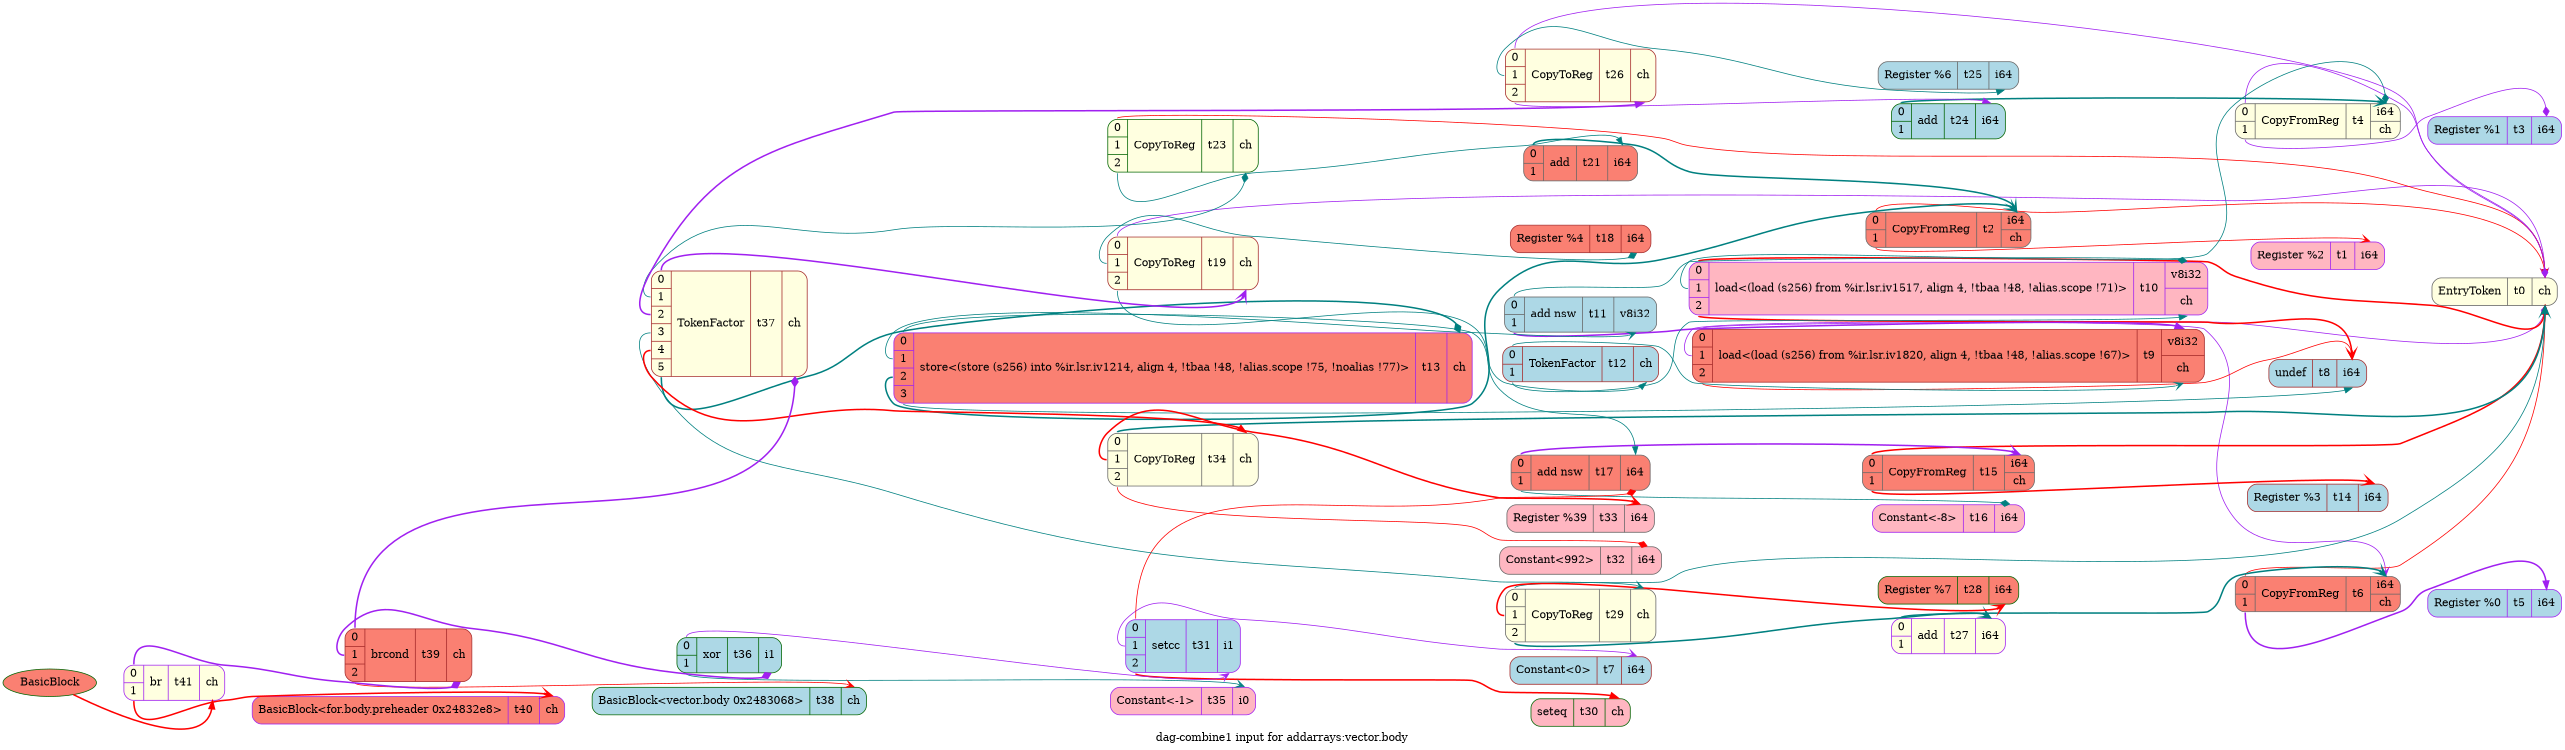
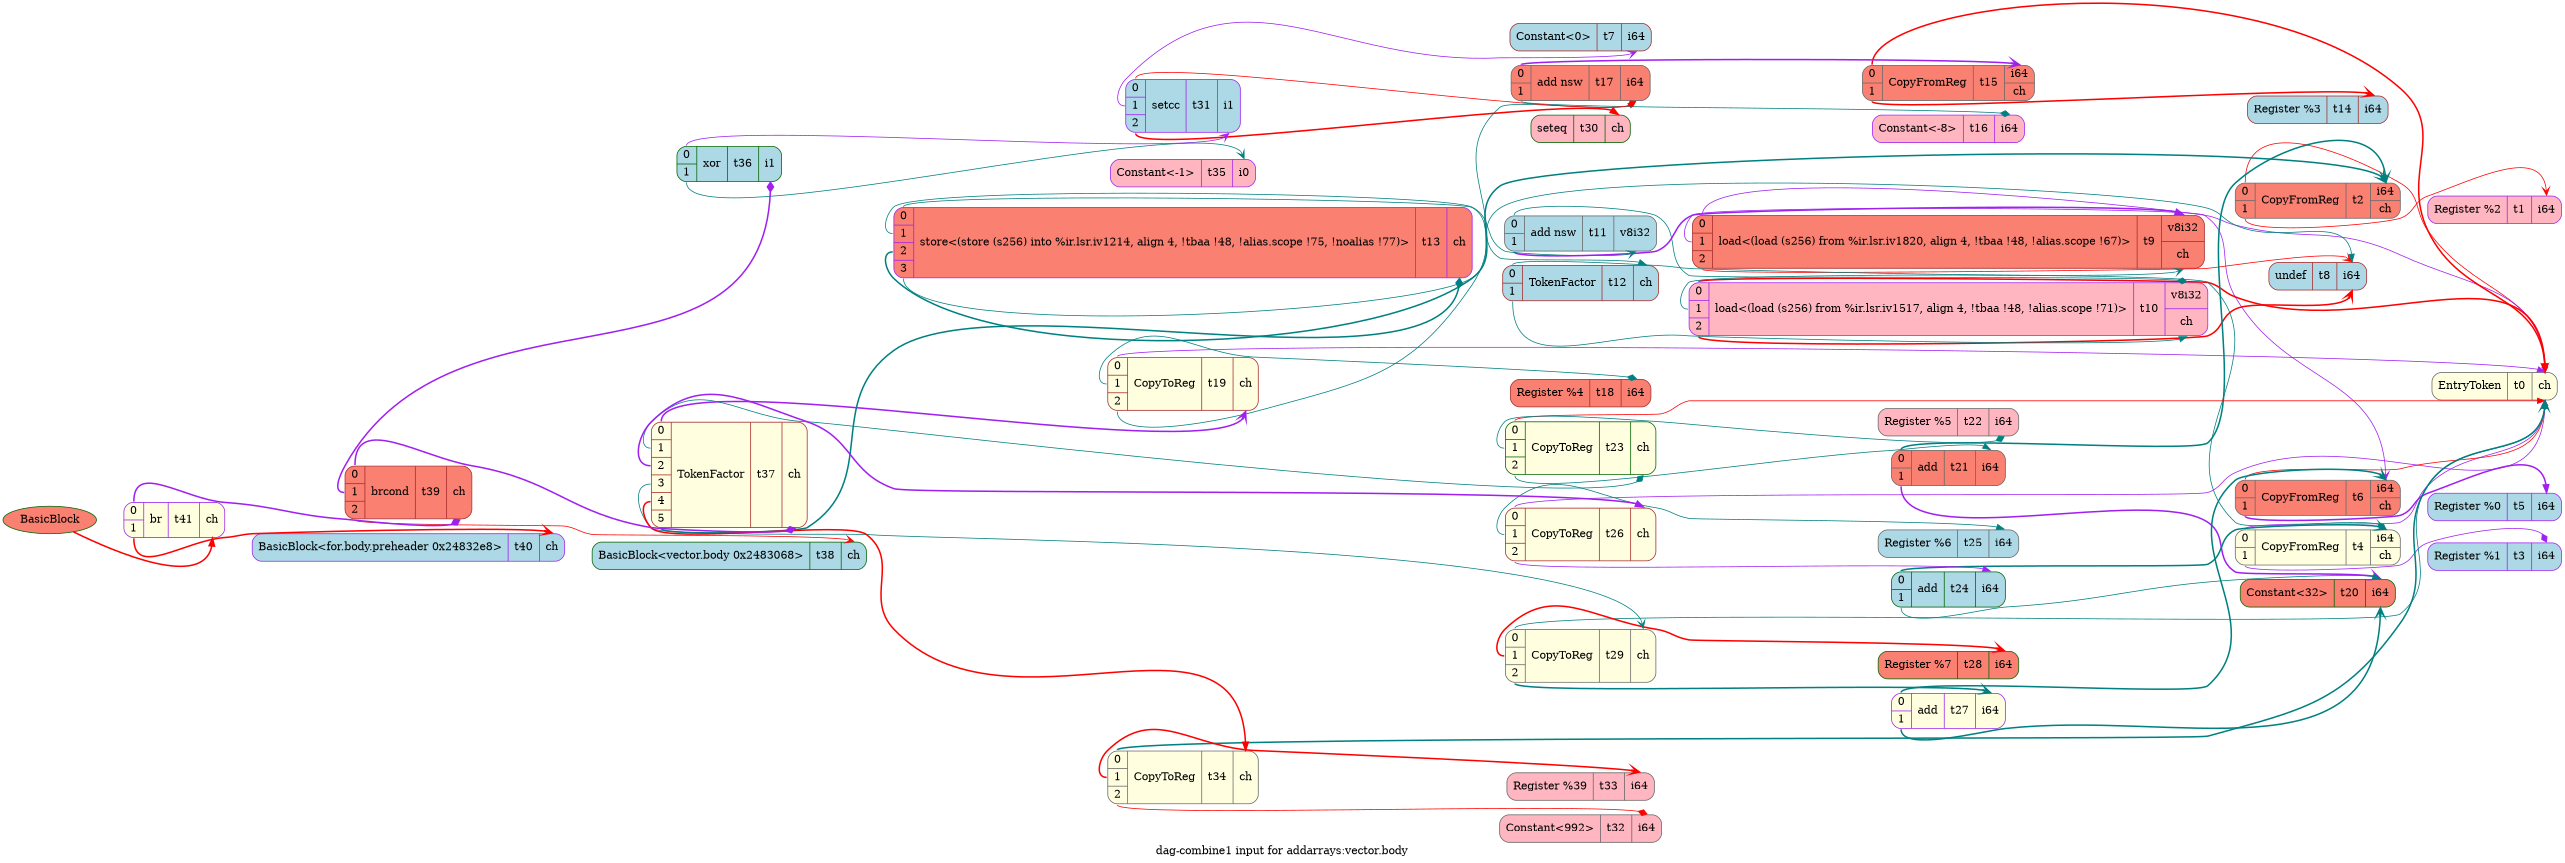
node "Register %5": added
node "Constant<32>": added
node "BasicBlock<for.body.preheader 0x24832e8>": fillcolor salmon -> lightblue
